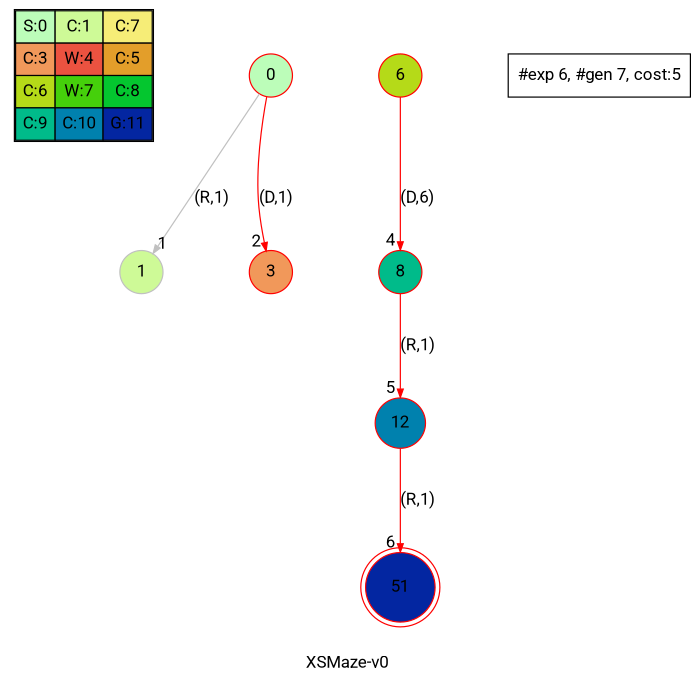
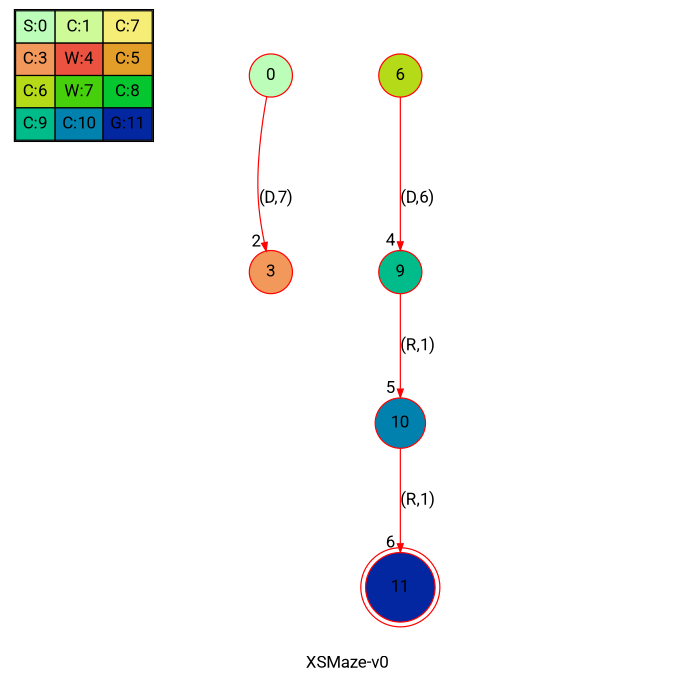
node "#exp 6, #gen 7, cost:5": removed
edge "0" -> "3": label "(D,1)" -> "(D,7)"
node "1": removed
node "8": label "8" -> "9"
node "12": label "12" -> "10"
node "51": label "51" -> "11"
